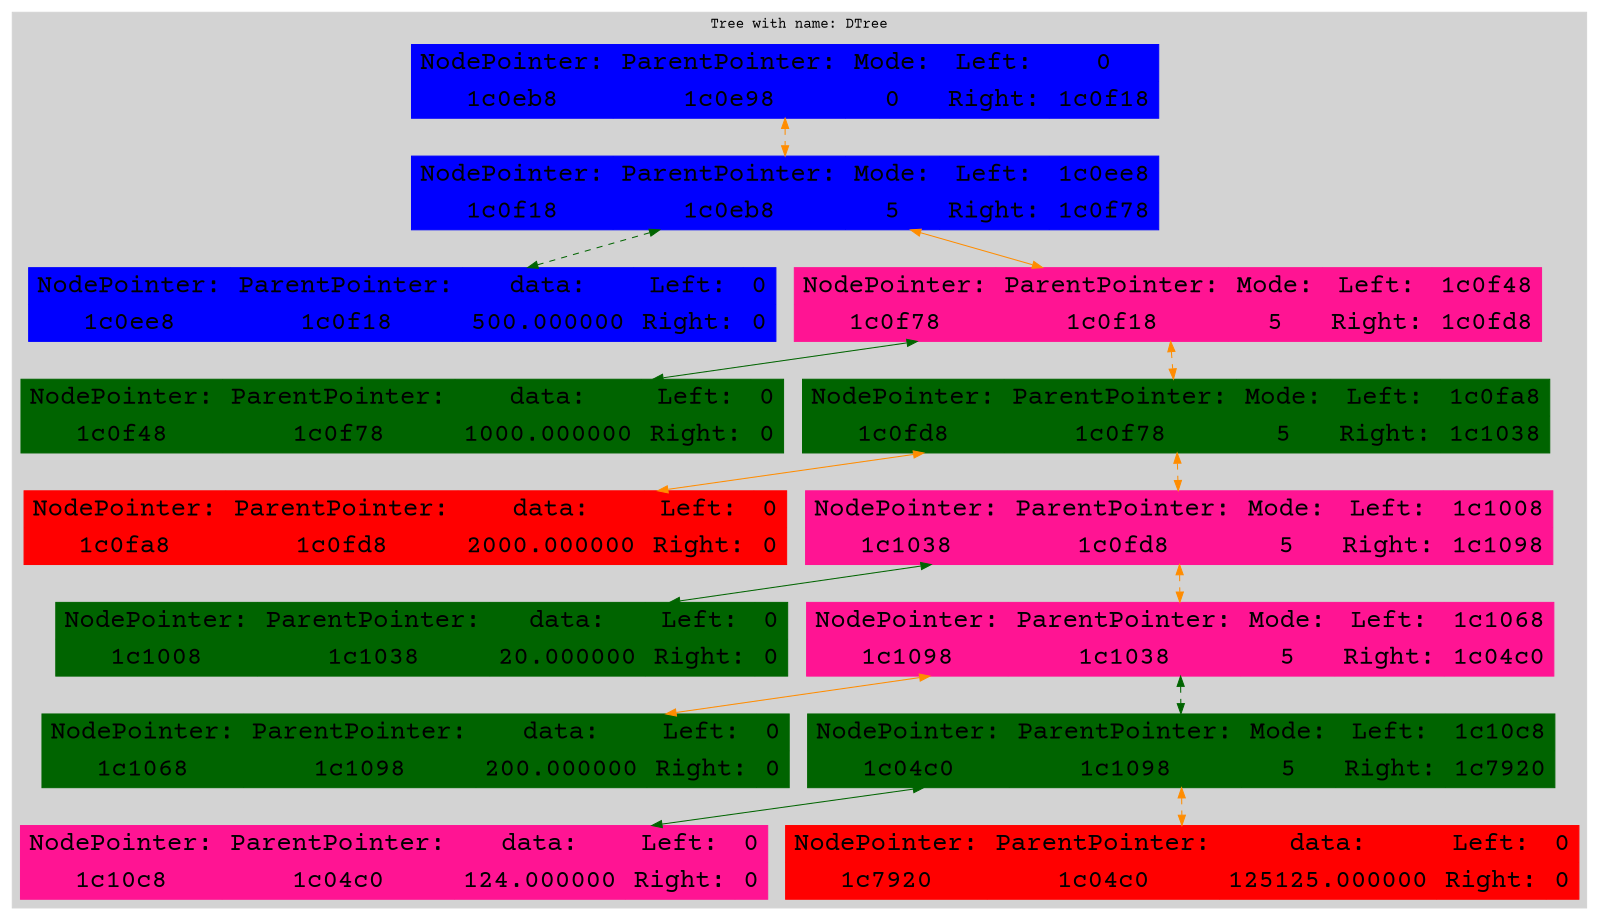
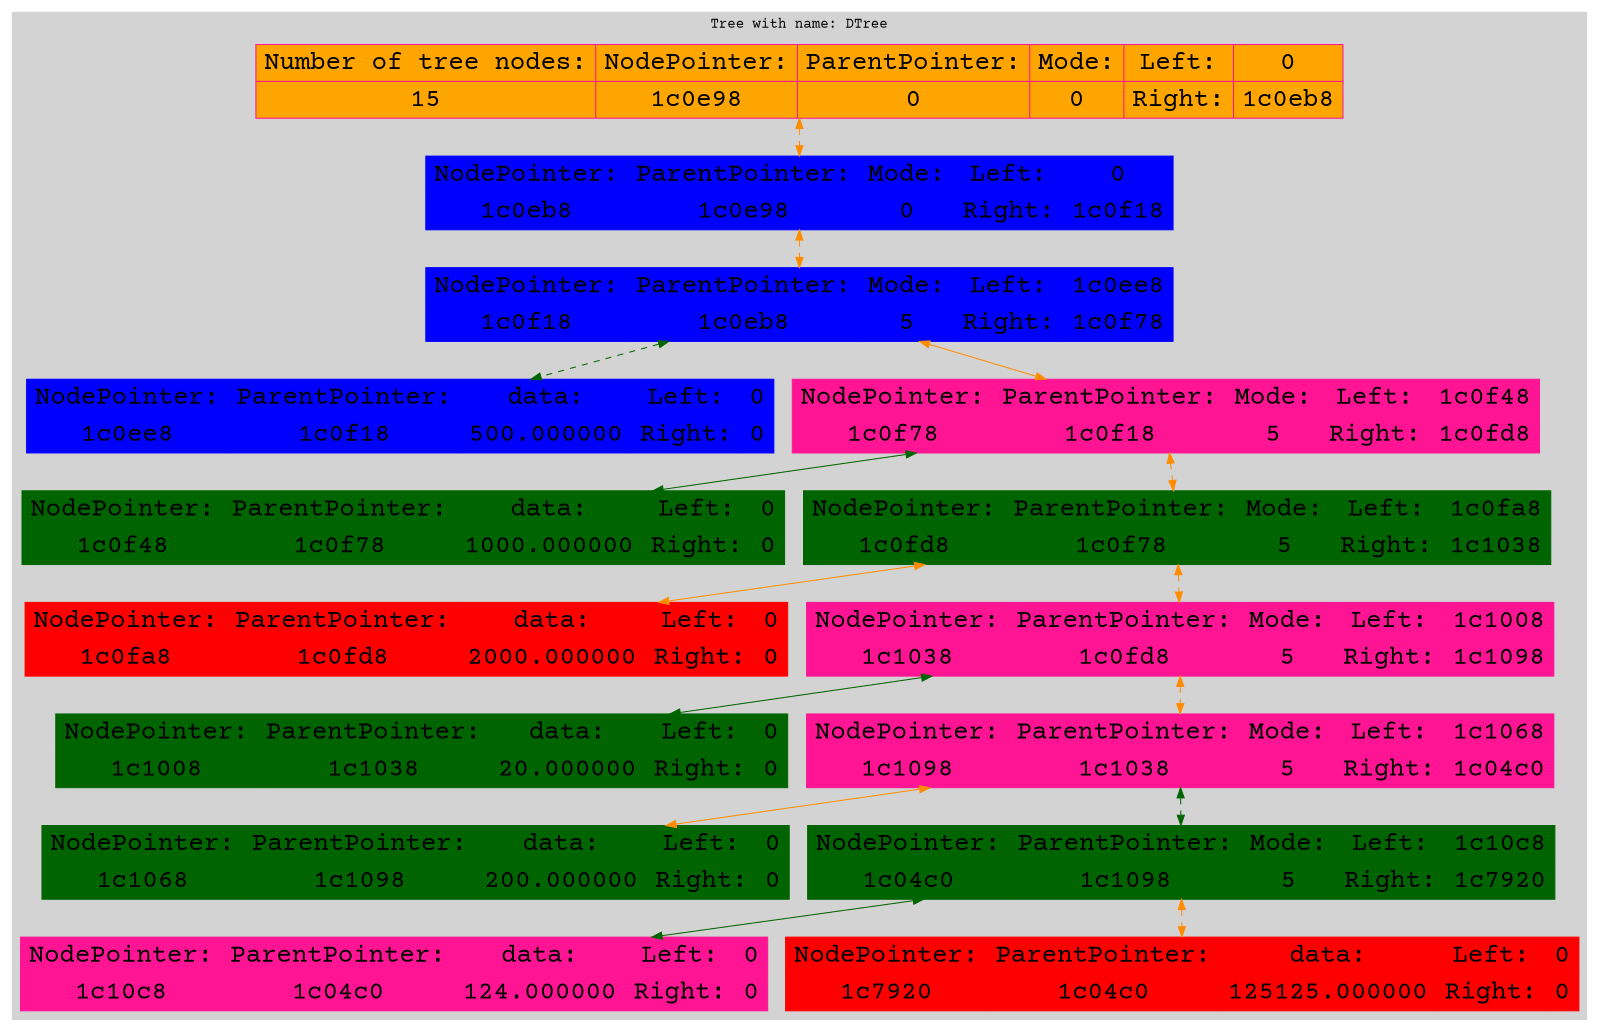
node "Number of tree nodes:": added
